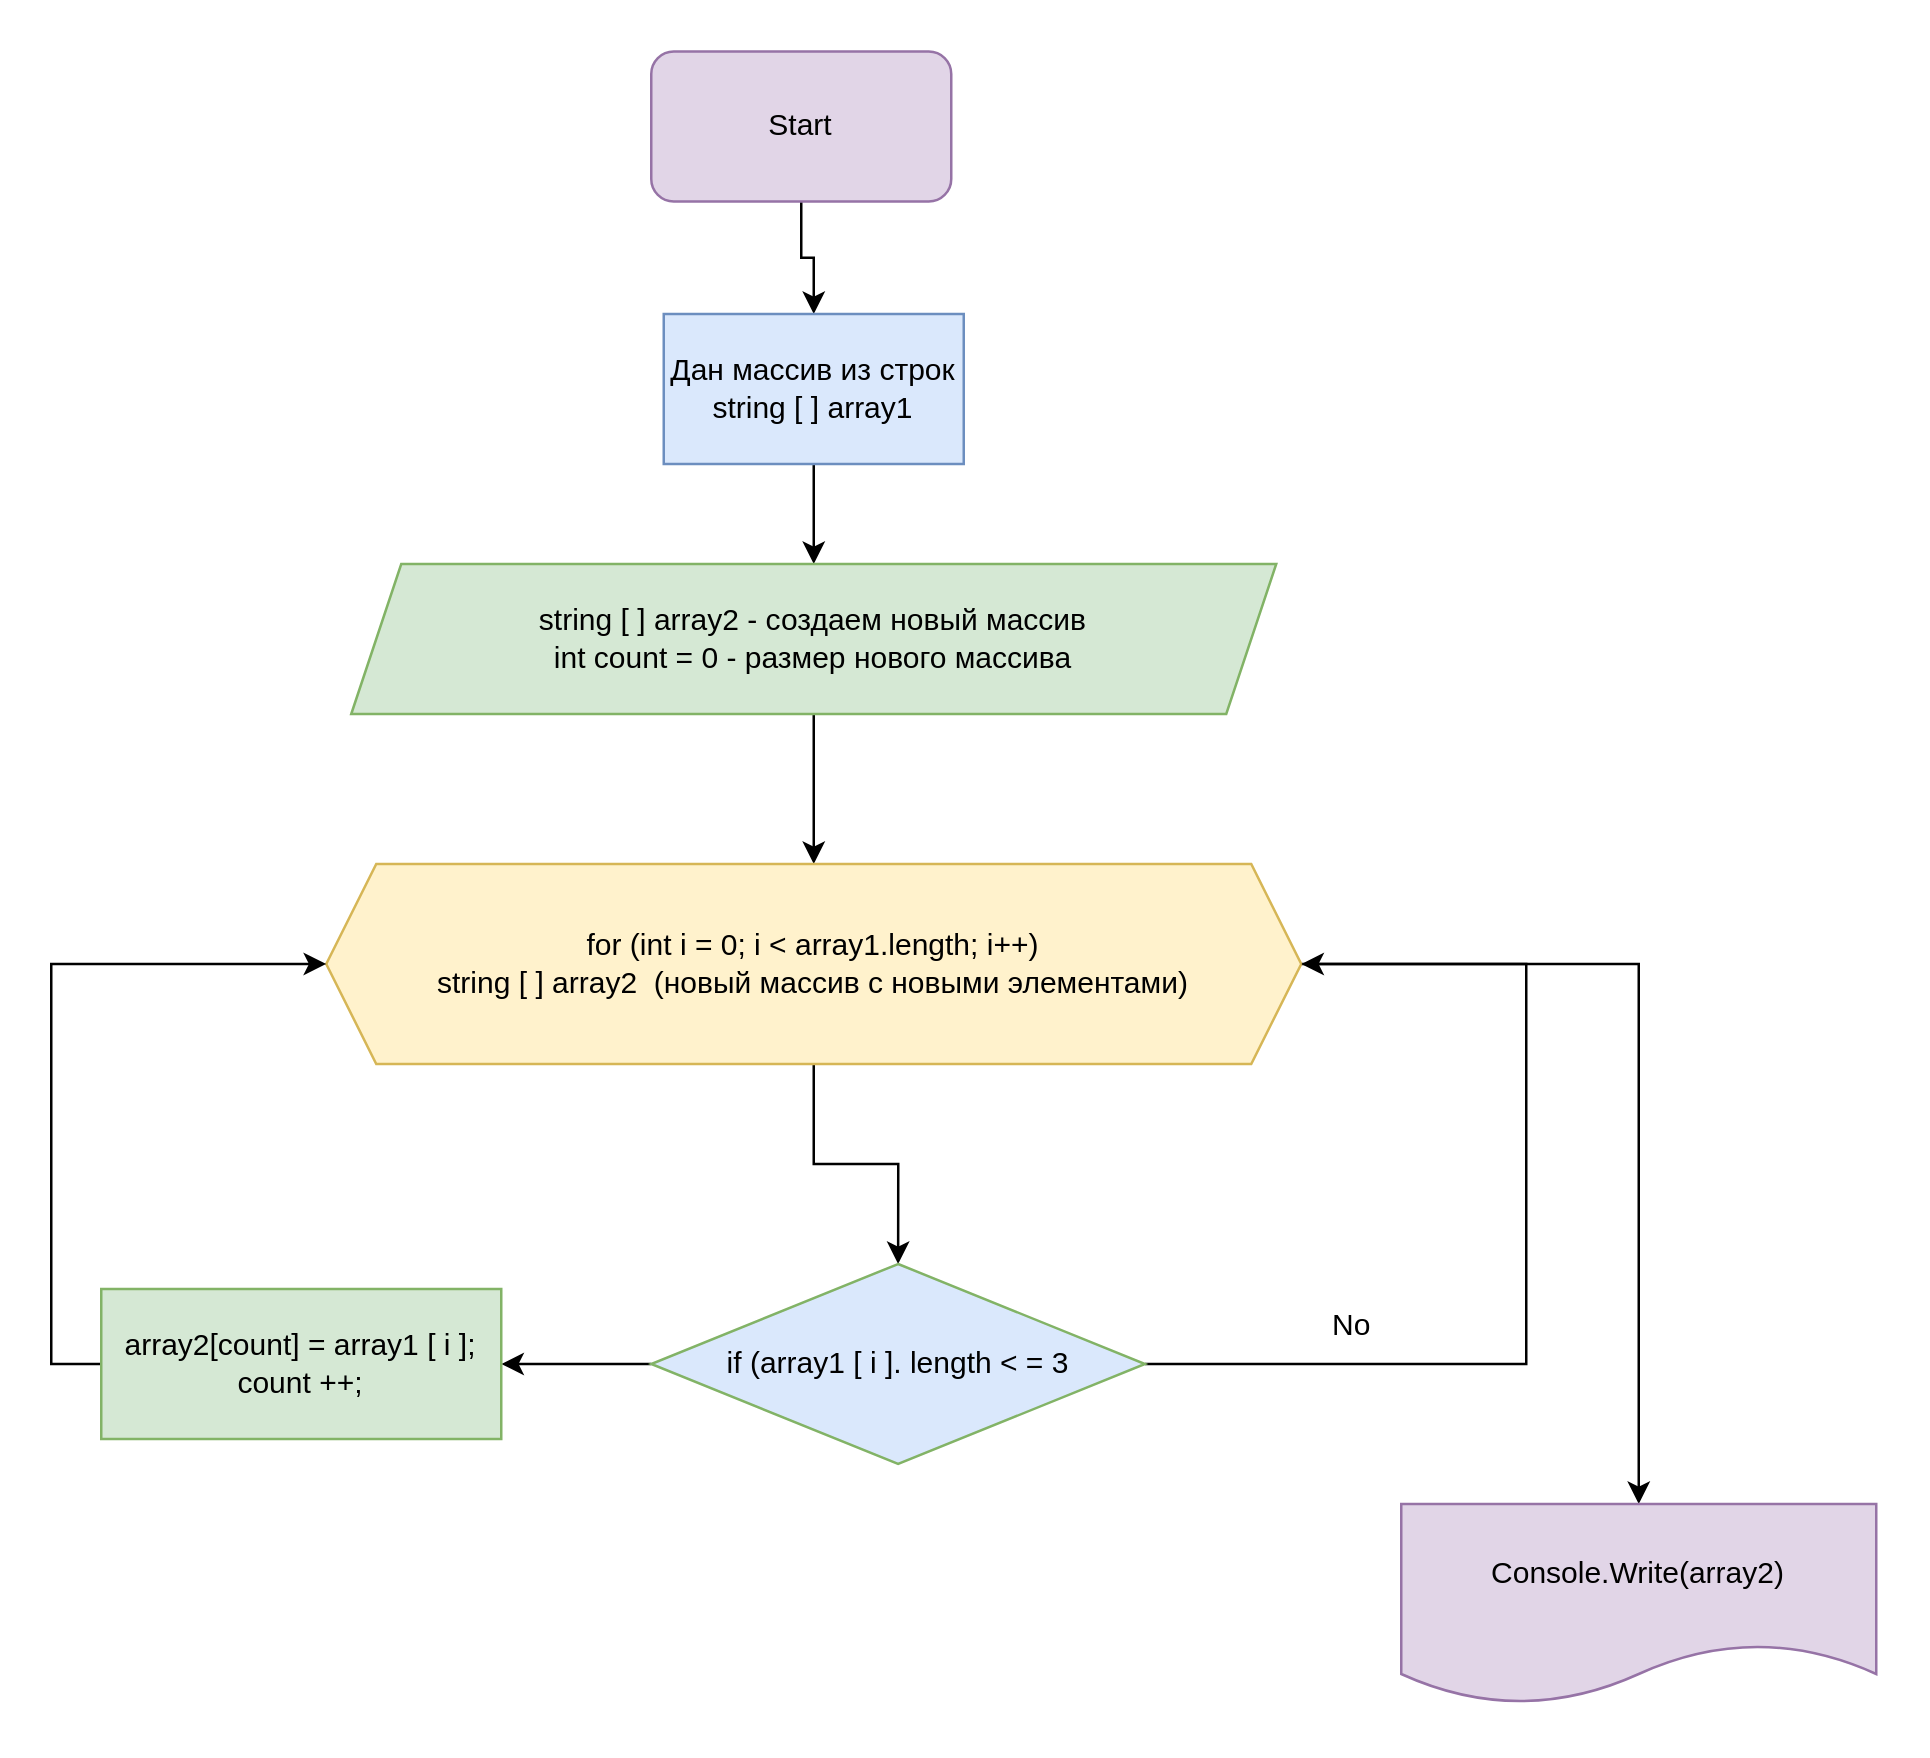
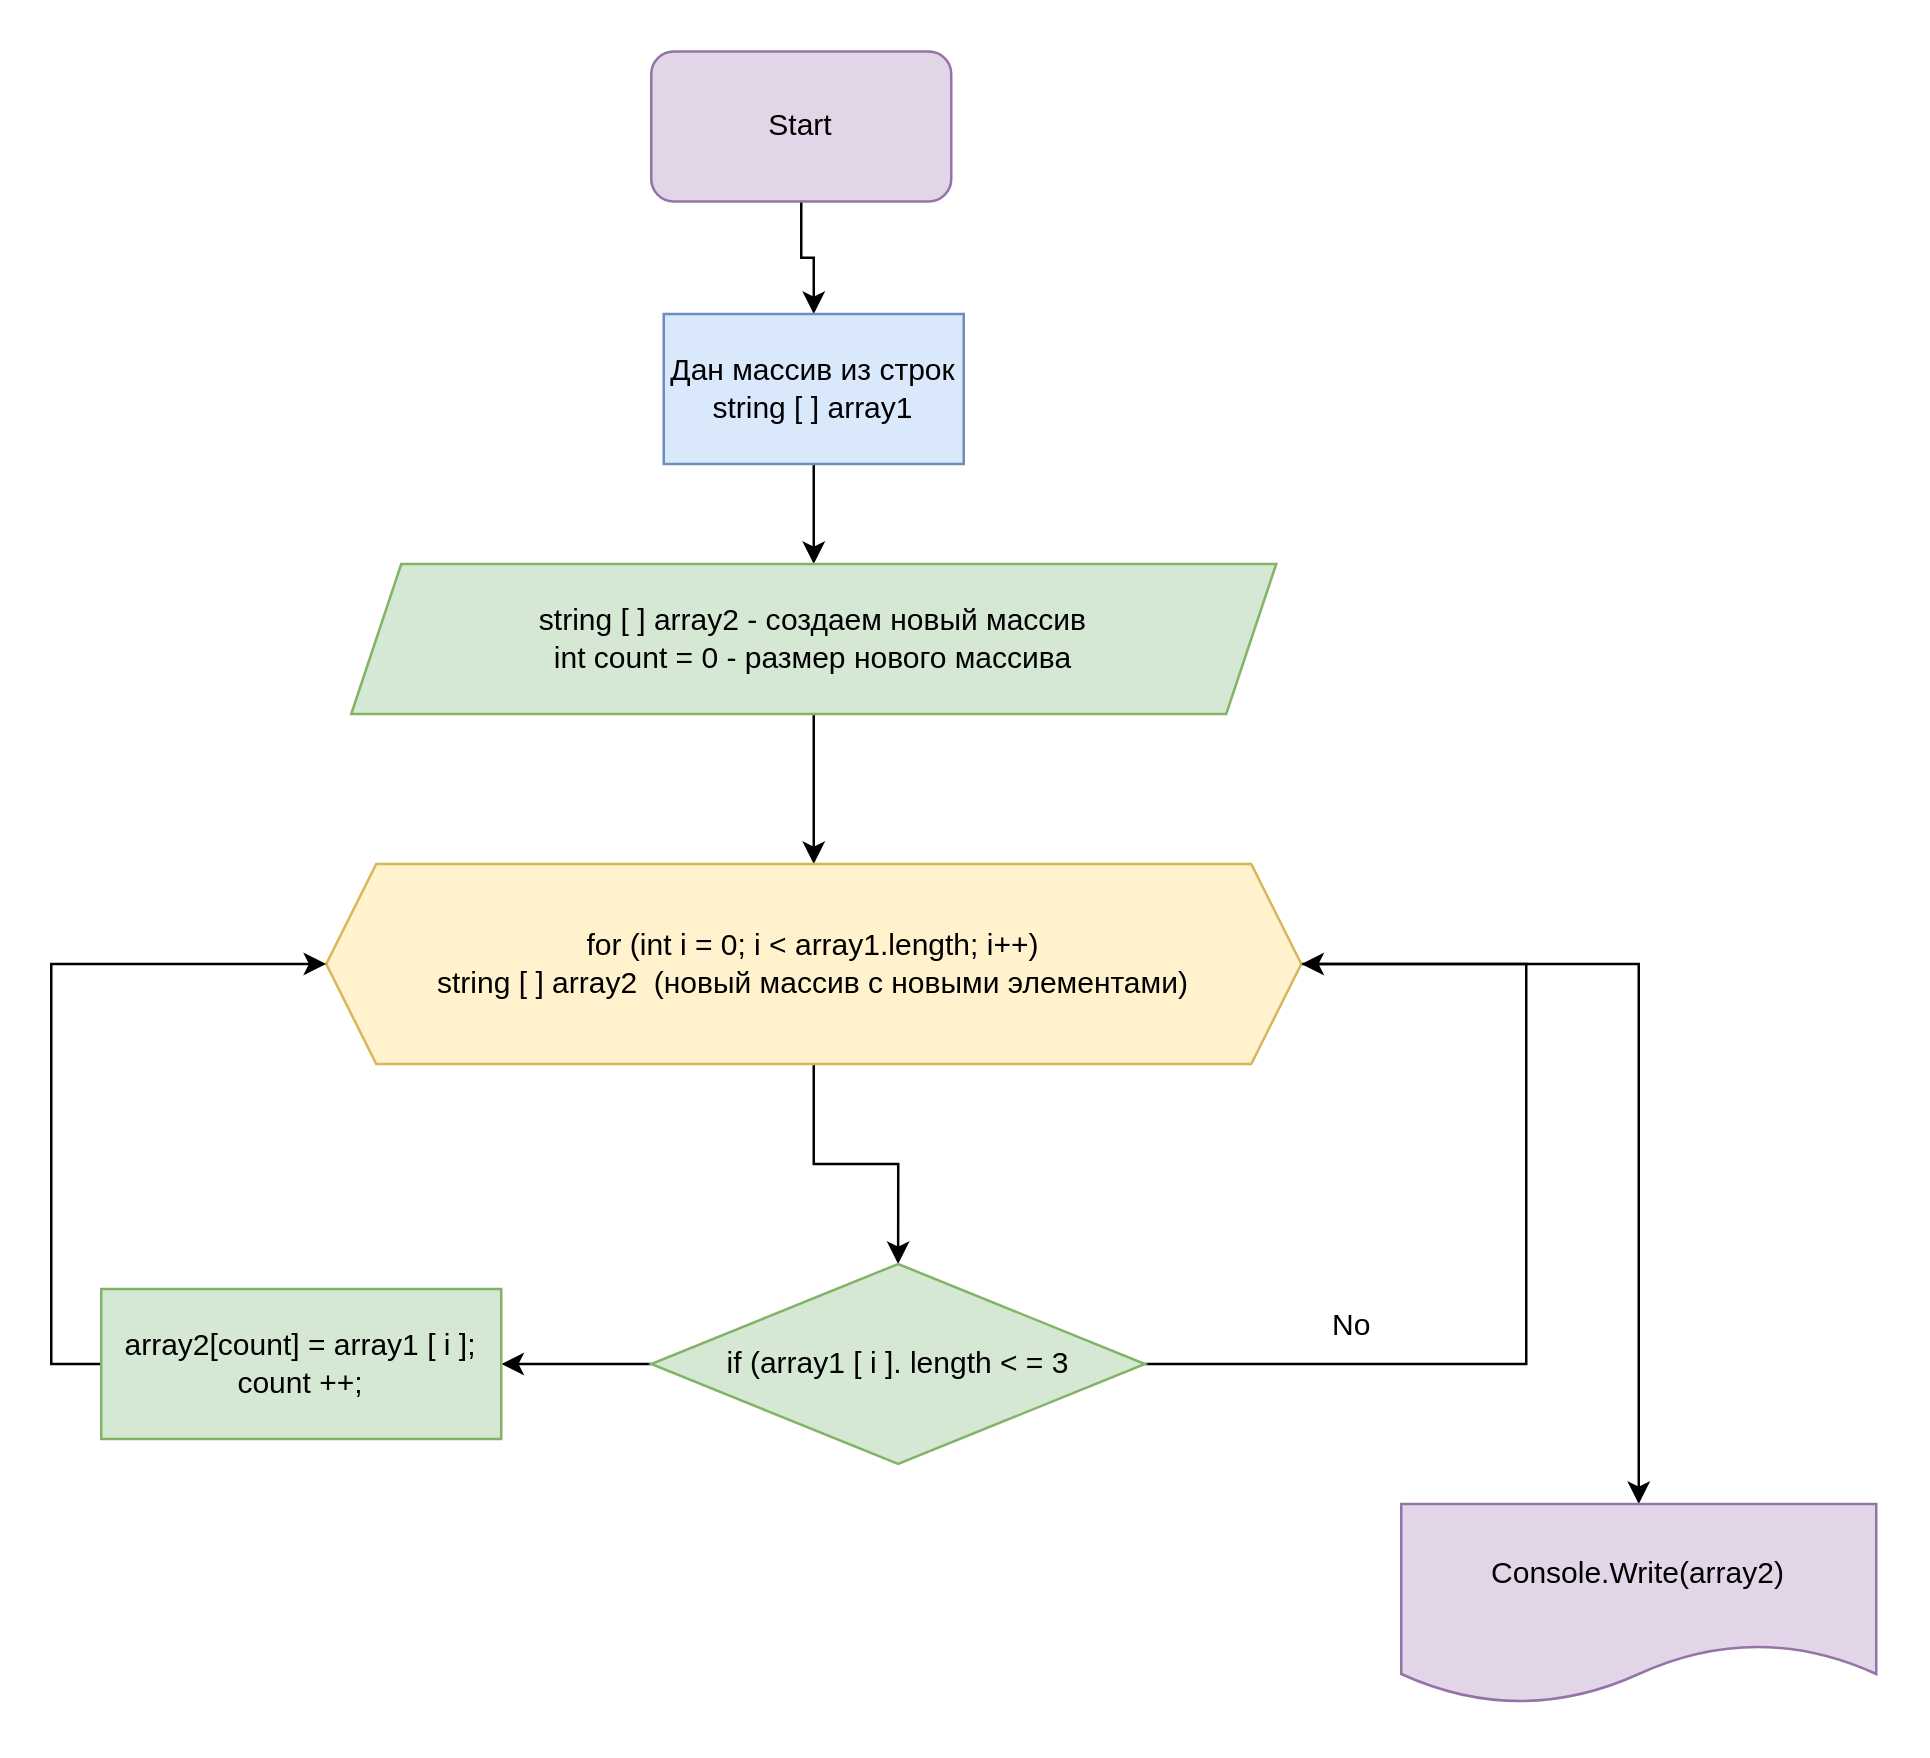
node "if (array1 [ i ]. length < = 3": fillcolor #dae8fc -> #d5e8d4
